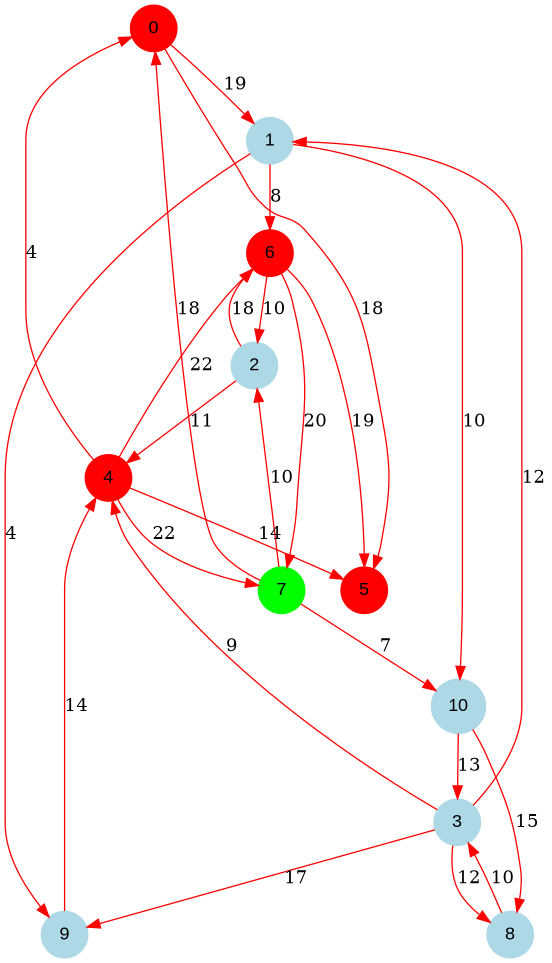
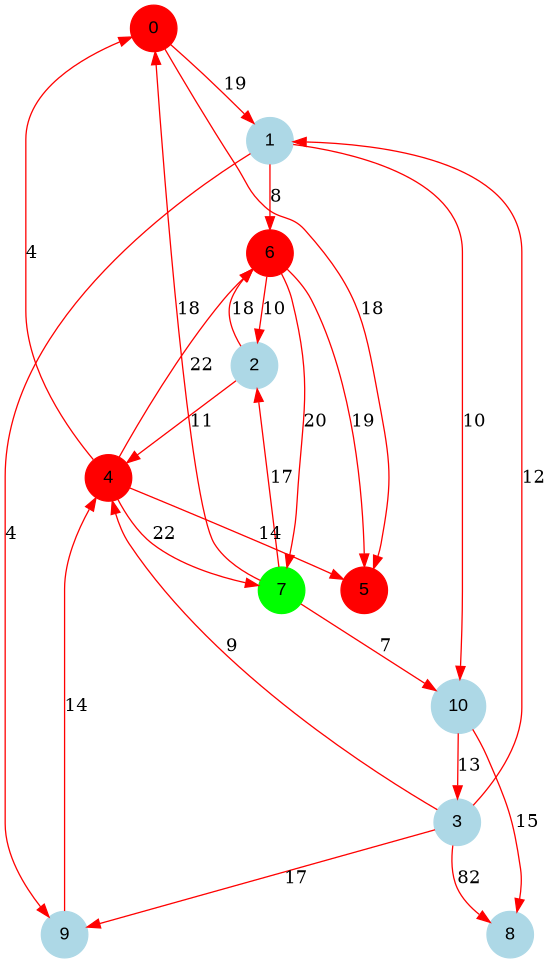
edge "7" -> "2": label "10" -> "17"
edge "3" -> "8": label "12" -> "82"
edge "8" -> "3": removed, label "10"
